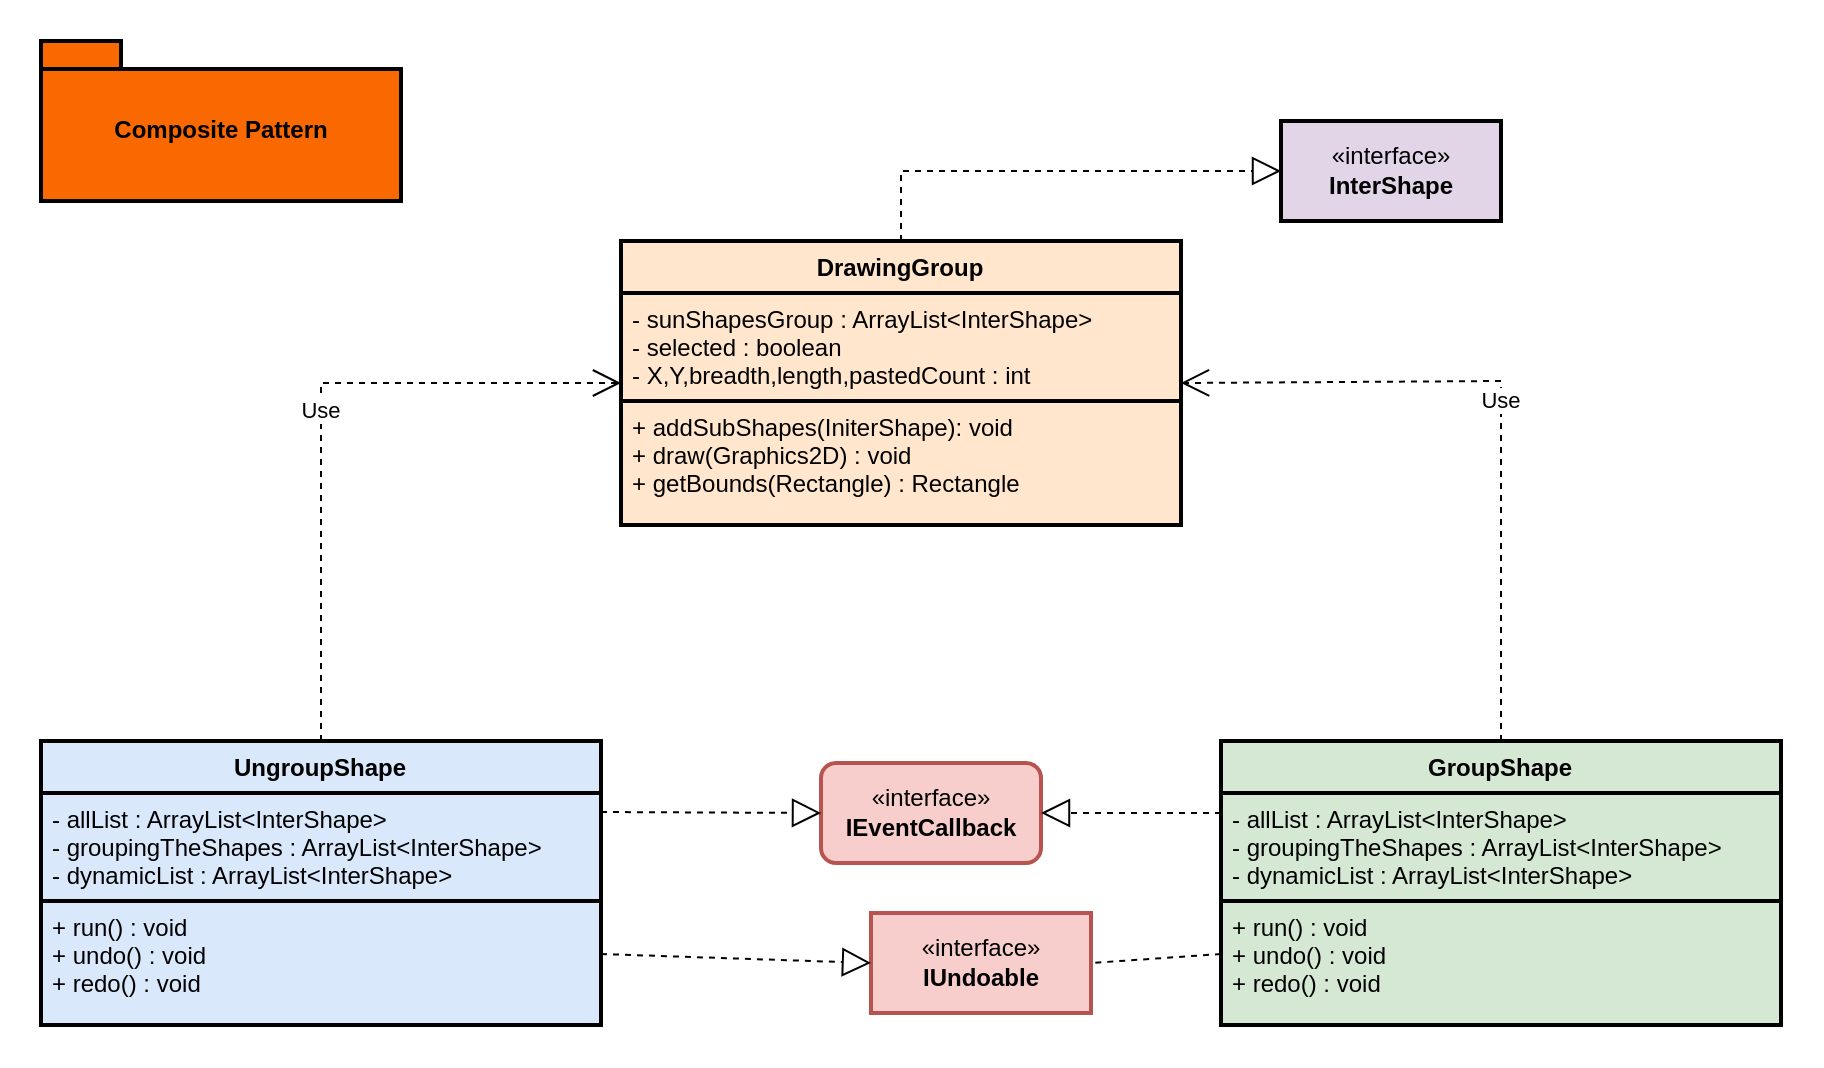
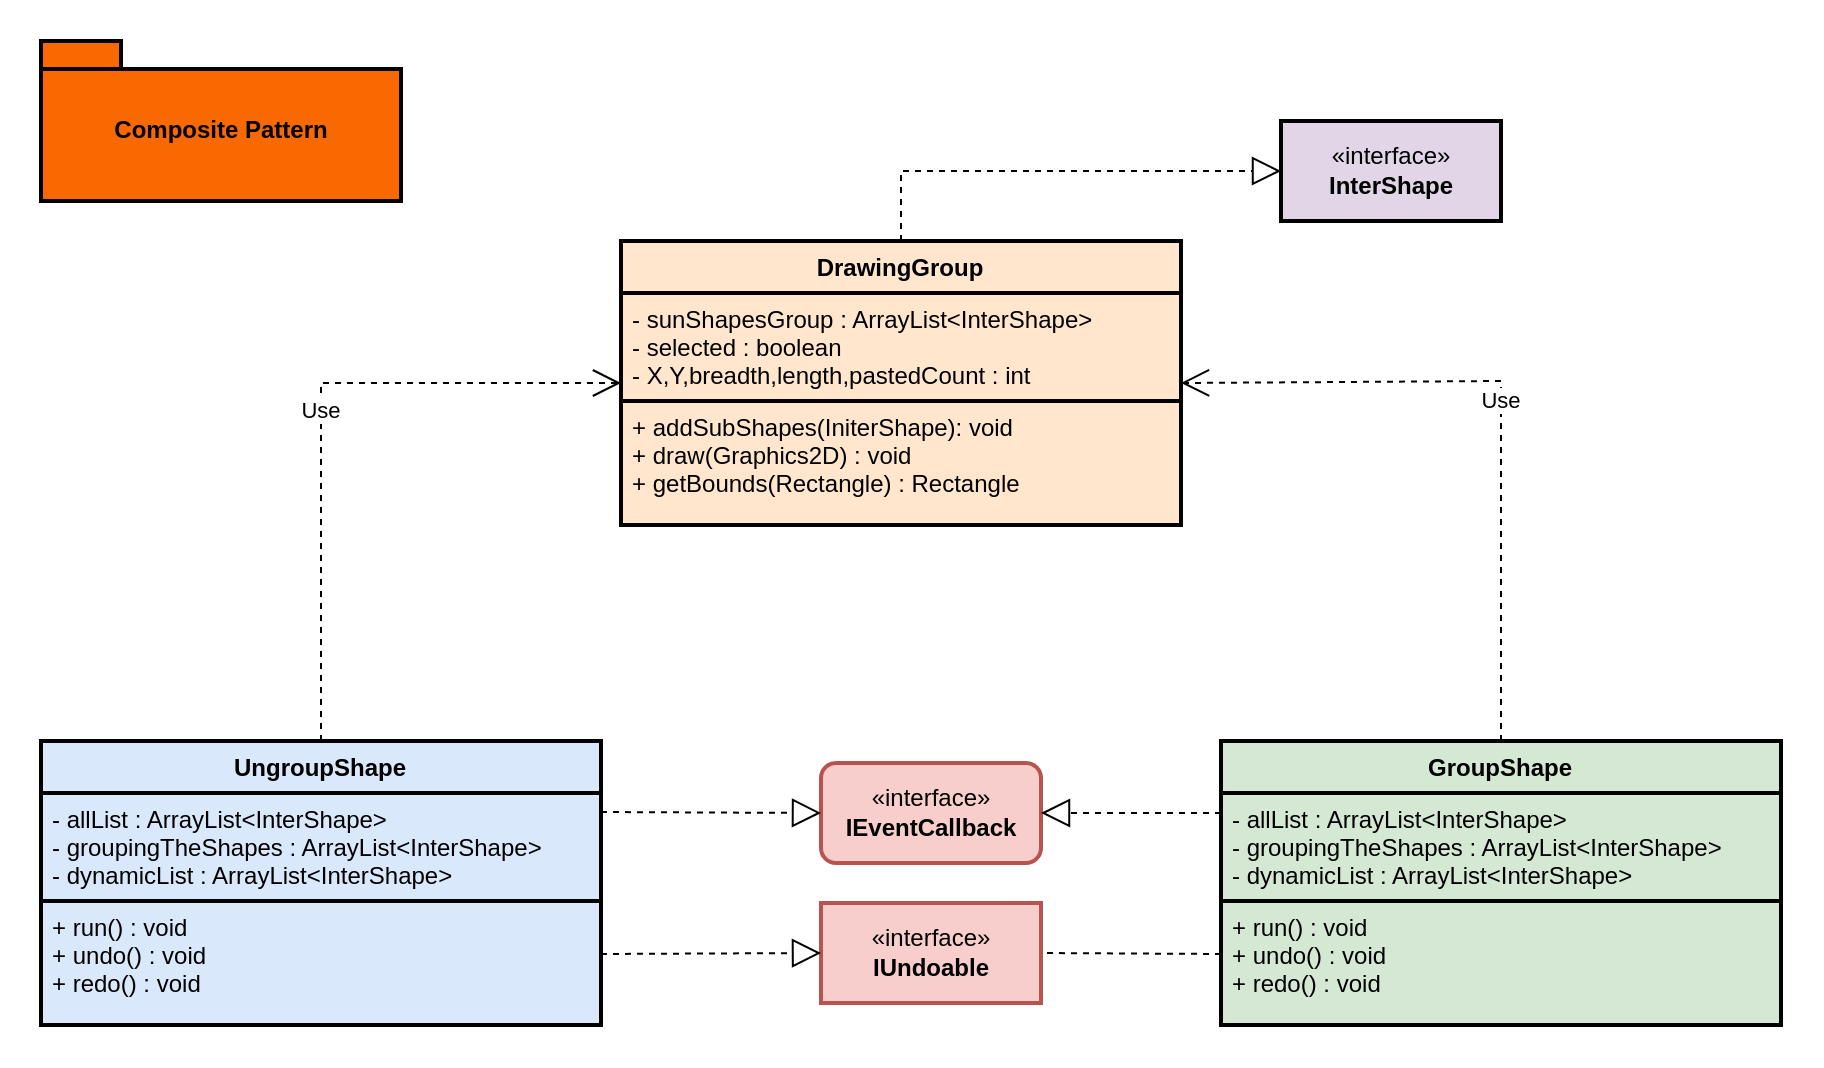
node "«interface» IUndoable": moved (981, 963) -> (931, 953)
